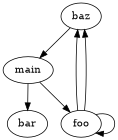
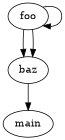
edge "main" -> "foo": removed
node "bar": removed
